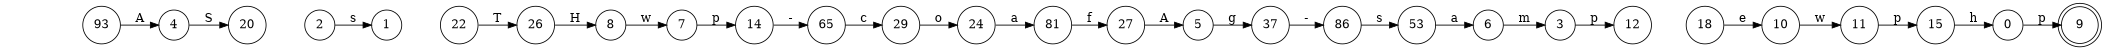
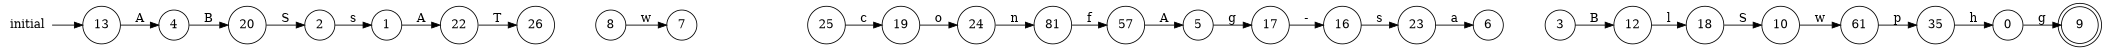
edge "4" -> "20": label "S" -> "B"
edge "24" -> "81": label "a" -> "n"
edge "3" -> "12": label "p" -> "B"
edge "18" -> "10": label "e" -> "S"
edge "0" -> "9": label "p" -> "g"
node "initial": added
node "93": label "93" -> "13"
edge "20" -> "2": added, label "S"
edge "1" -> "22": added, label "A"
edge "26" -> "8": removed, label "H"
node "14": removed
node "65": label "65" -> "25"
node "29": label "29" -> "19"
node "27": label "27" -> "57"
node "37": label "37" -> "17"
node "86": label "86" -> "16"
node "53": label "53" -> "23"
edge "6" -> "3": removed, label "m"
edge "12" -> "18": added, label "l"
node "11": label "11" -> "61"
node "15": label "15" -> "35"
